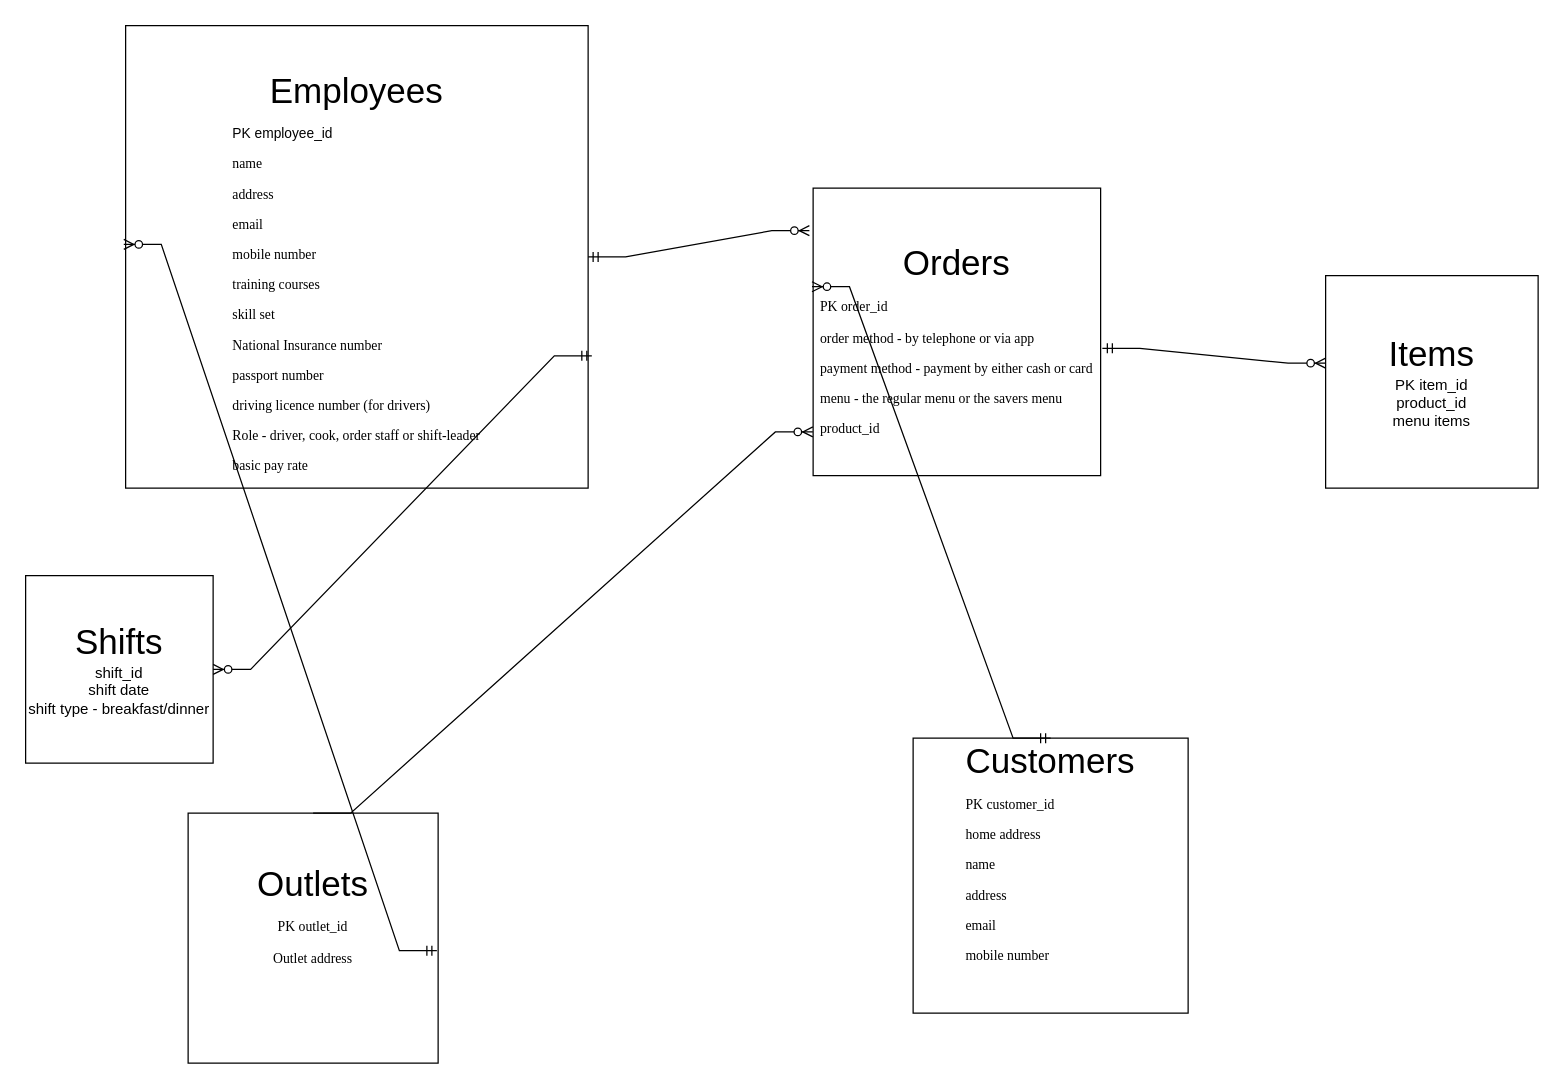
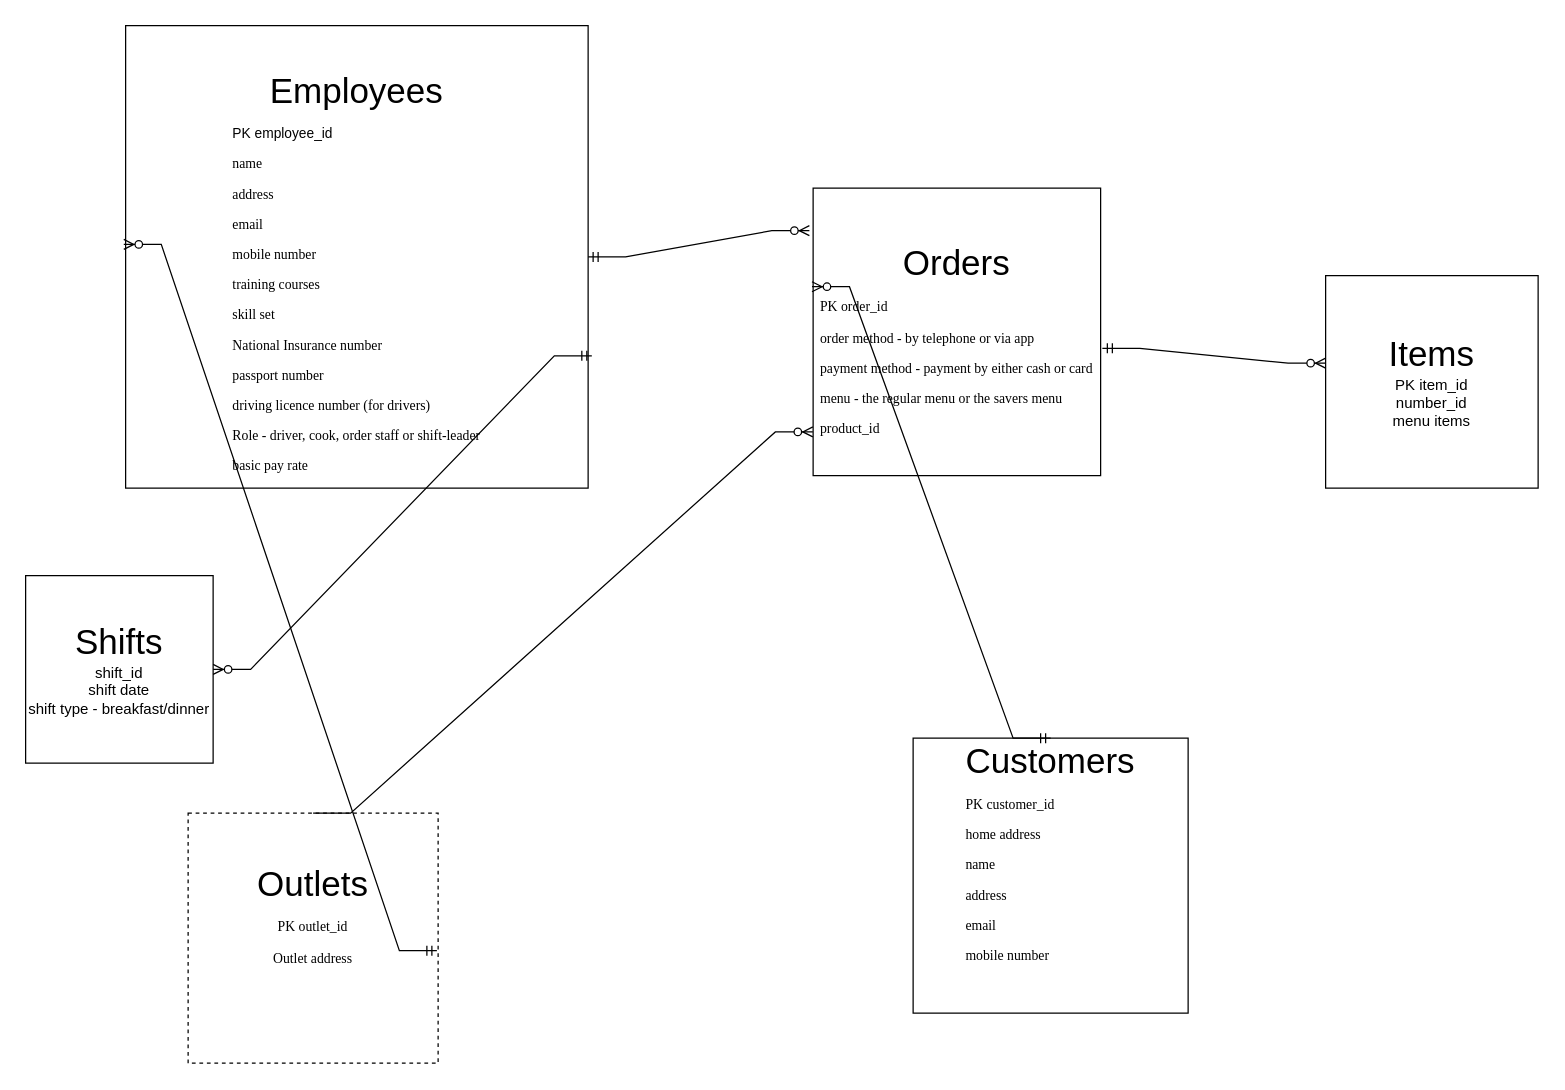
node "Items PK item_id product_id menu items": label "Items PK item_id product_id menu items" -> "Items PK item_id number_id menu items"
node "Outlets PK outlet_id Outlet address": style solid -> dashed
